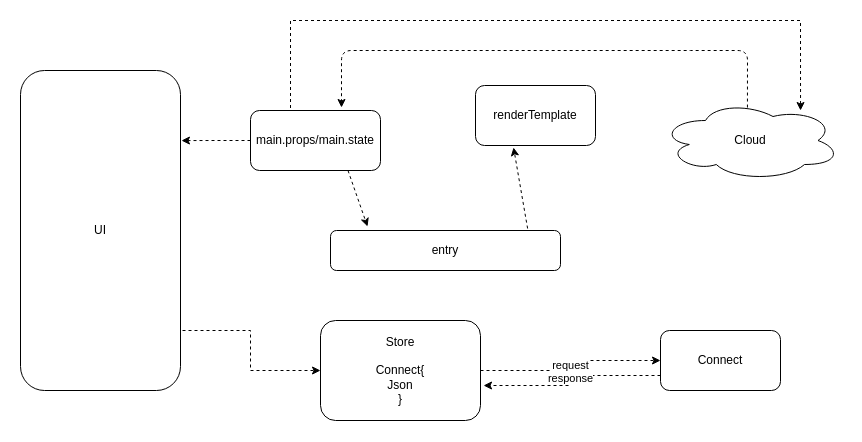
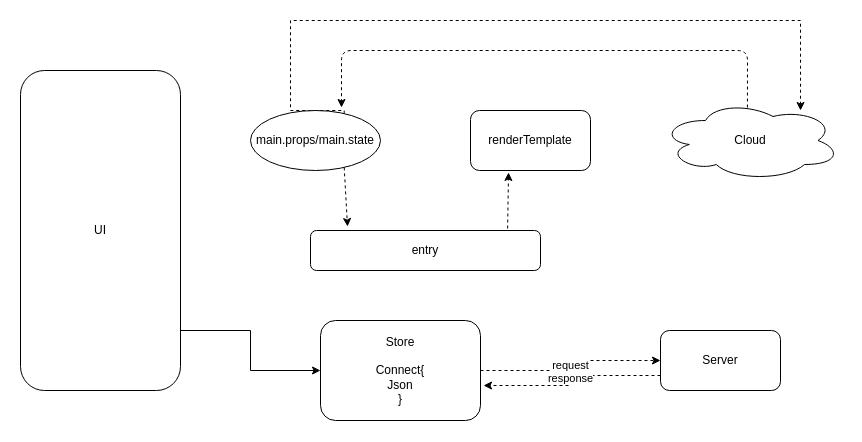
node "renderTemplate": moved (536, 116) -> (531, 141)
edge "main.props/main.state" -> "UI": removed
node "main.props/main.state": shape rounded rectangle -> ellipse
node "entry": moved (446, 251) -> (426, 251)
edge "UI" -> "Store Connect{ Json }": style dashed -> solid
node "Connect": label "Connect" -> "Server"
